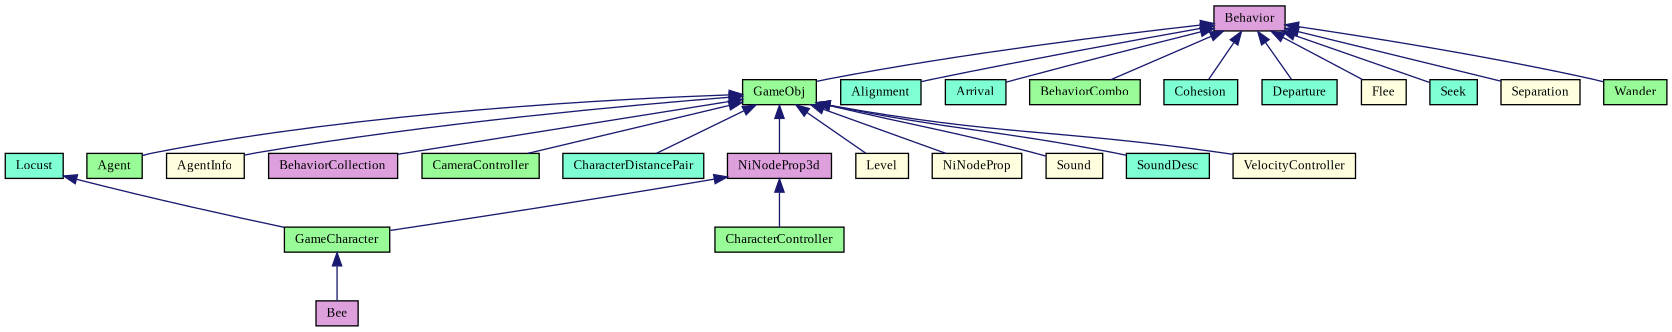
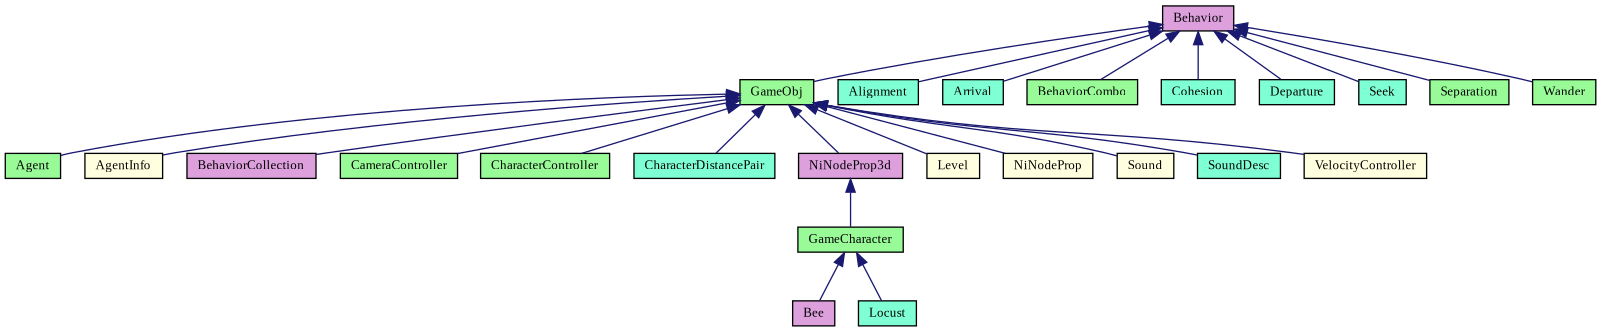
node "Flee": removed
node "Separation": fillcolor lightyellow -> palegreen
edge "GameCharacter" -> "Locust": reversed
edge "CharacterController" -> "NiNodeProp3d": now "CharacterController" -> "GameObj"
